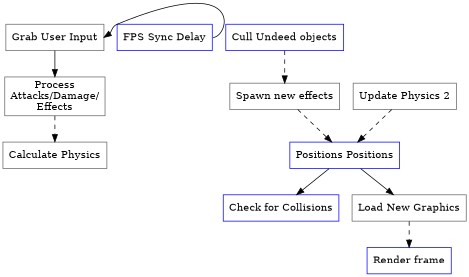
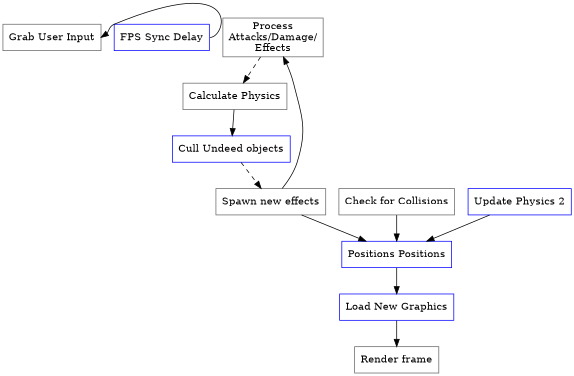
edge "Grab User Input" -> "Process Attacks/Damage/ Effects": now "Spawn new effects" -> "Process Attacks/Damage/ Effects"
node "Update Physics 2": color gray40 -> blue
edge "Calculate Physics" -> "Cull Undeed objects": added
edge "Spawn new effects" -> "Positions Positions": style dashed -> solid
edge "Update Physics 2" -> "Positions Positions": style dashed -> solid
edge "Positions Positions" -> "Check for Collisions": reversed
node "Check for Collisions": color blue -> gray40
node "Load New Graphics": color gray40 -> blue
edge "Load New Graphics" -> "Render frame": style dashed -> solid
node "Render frame": color blue -> gray40
